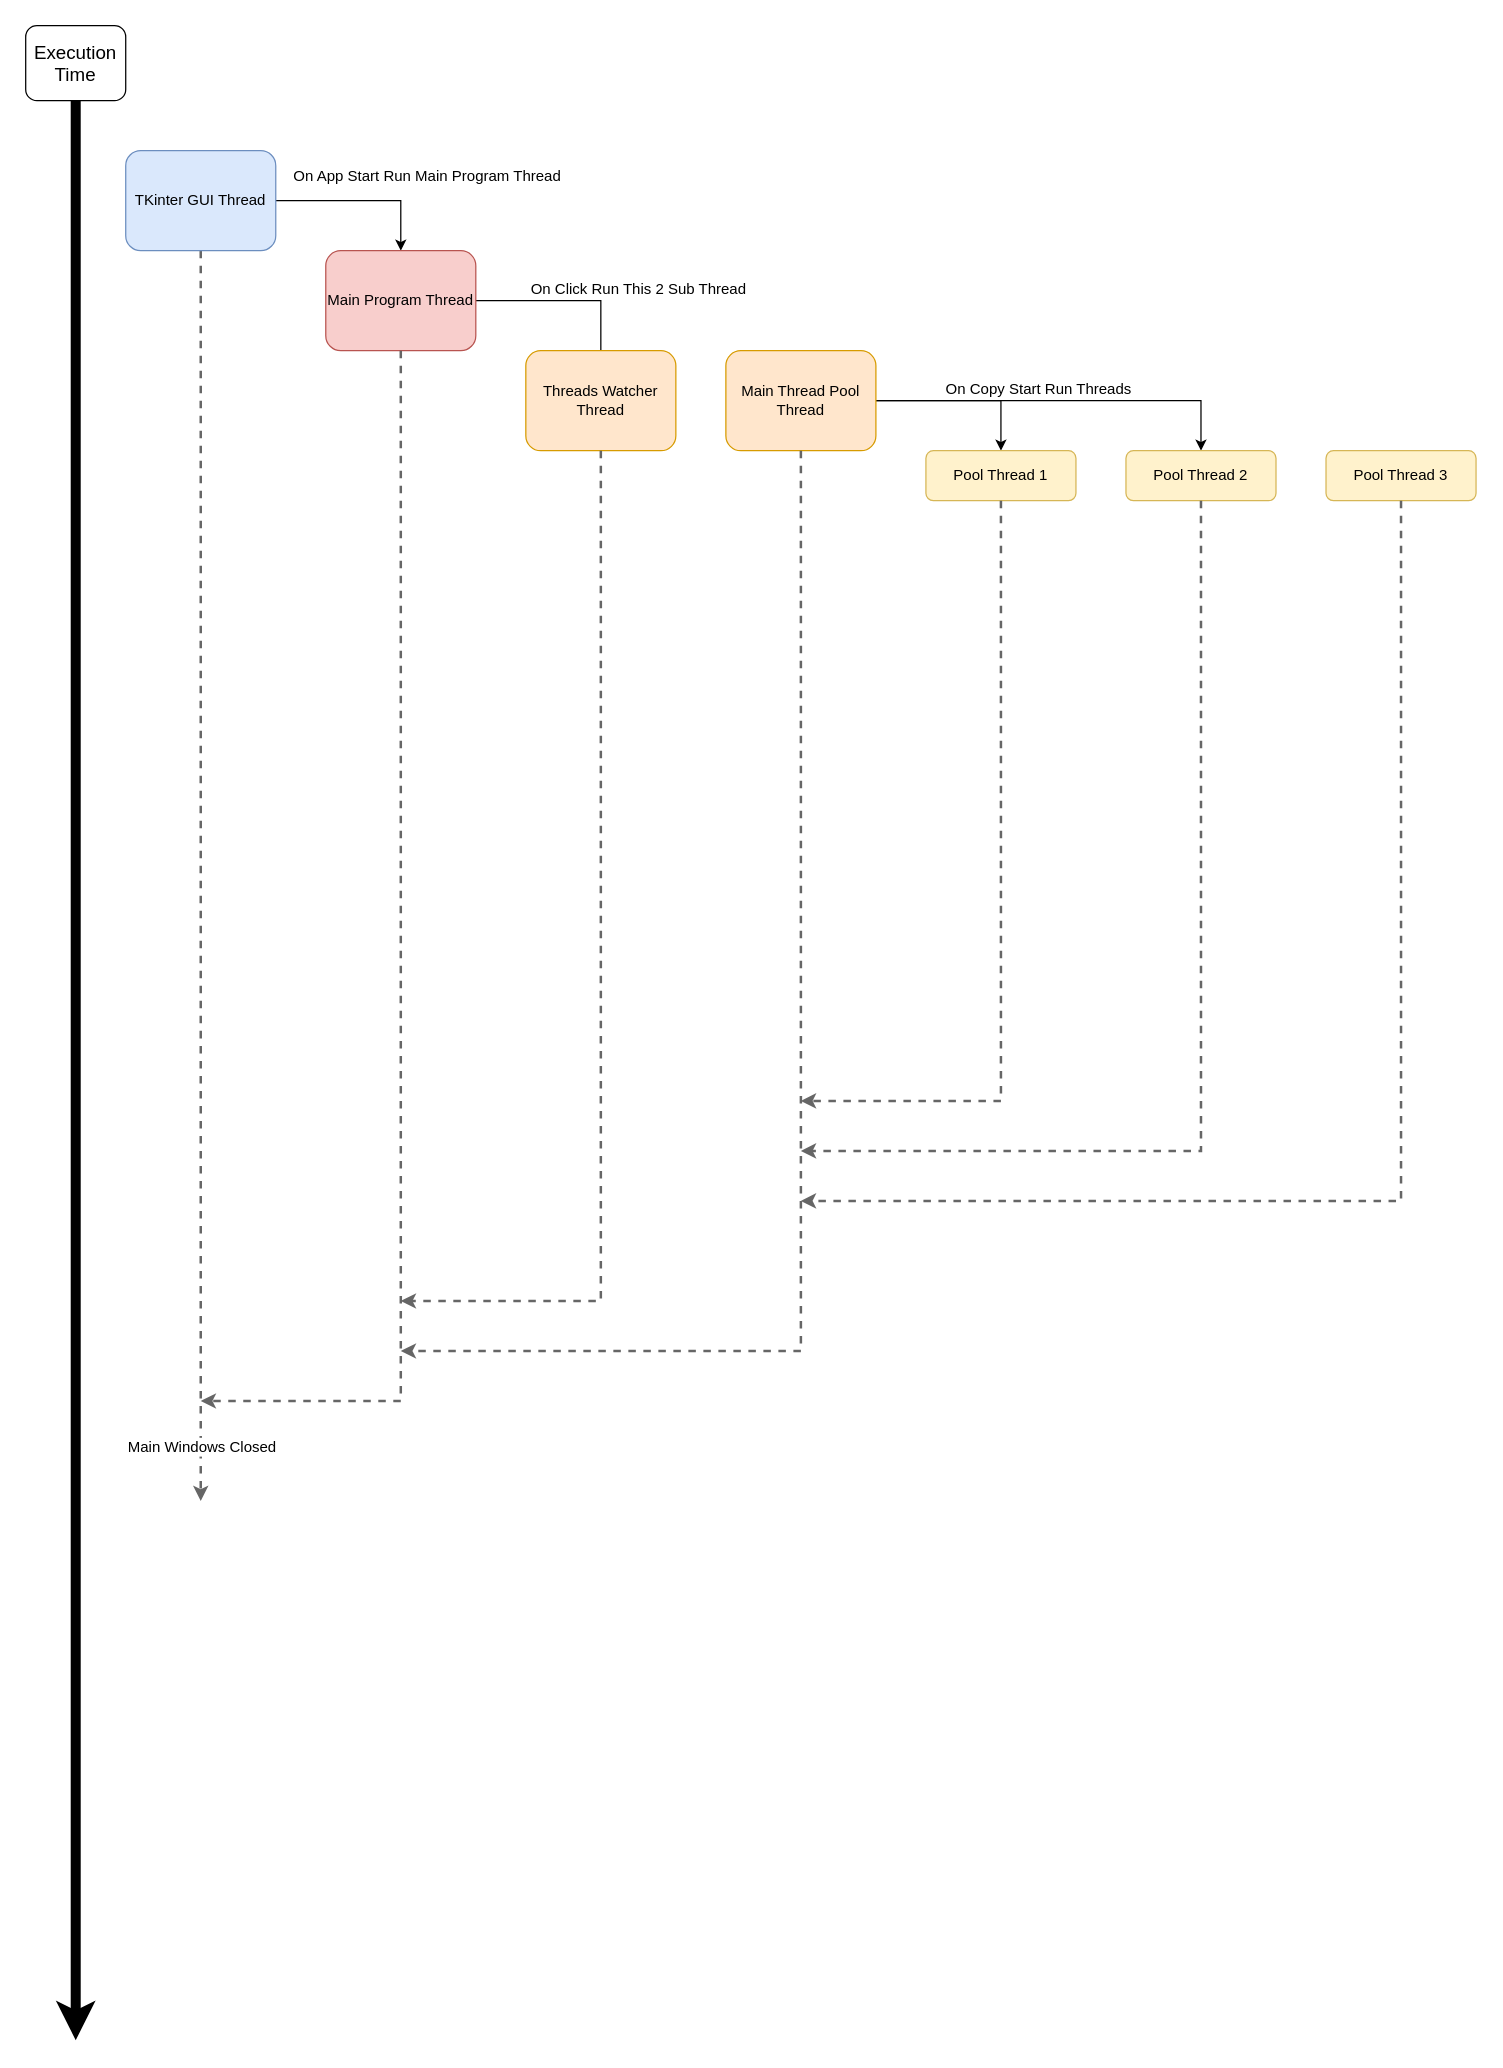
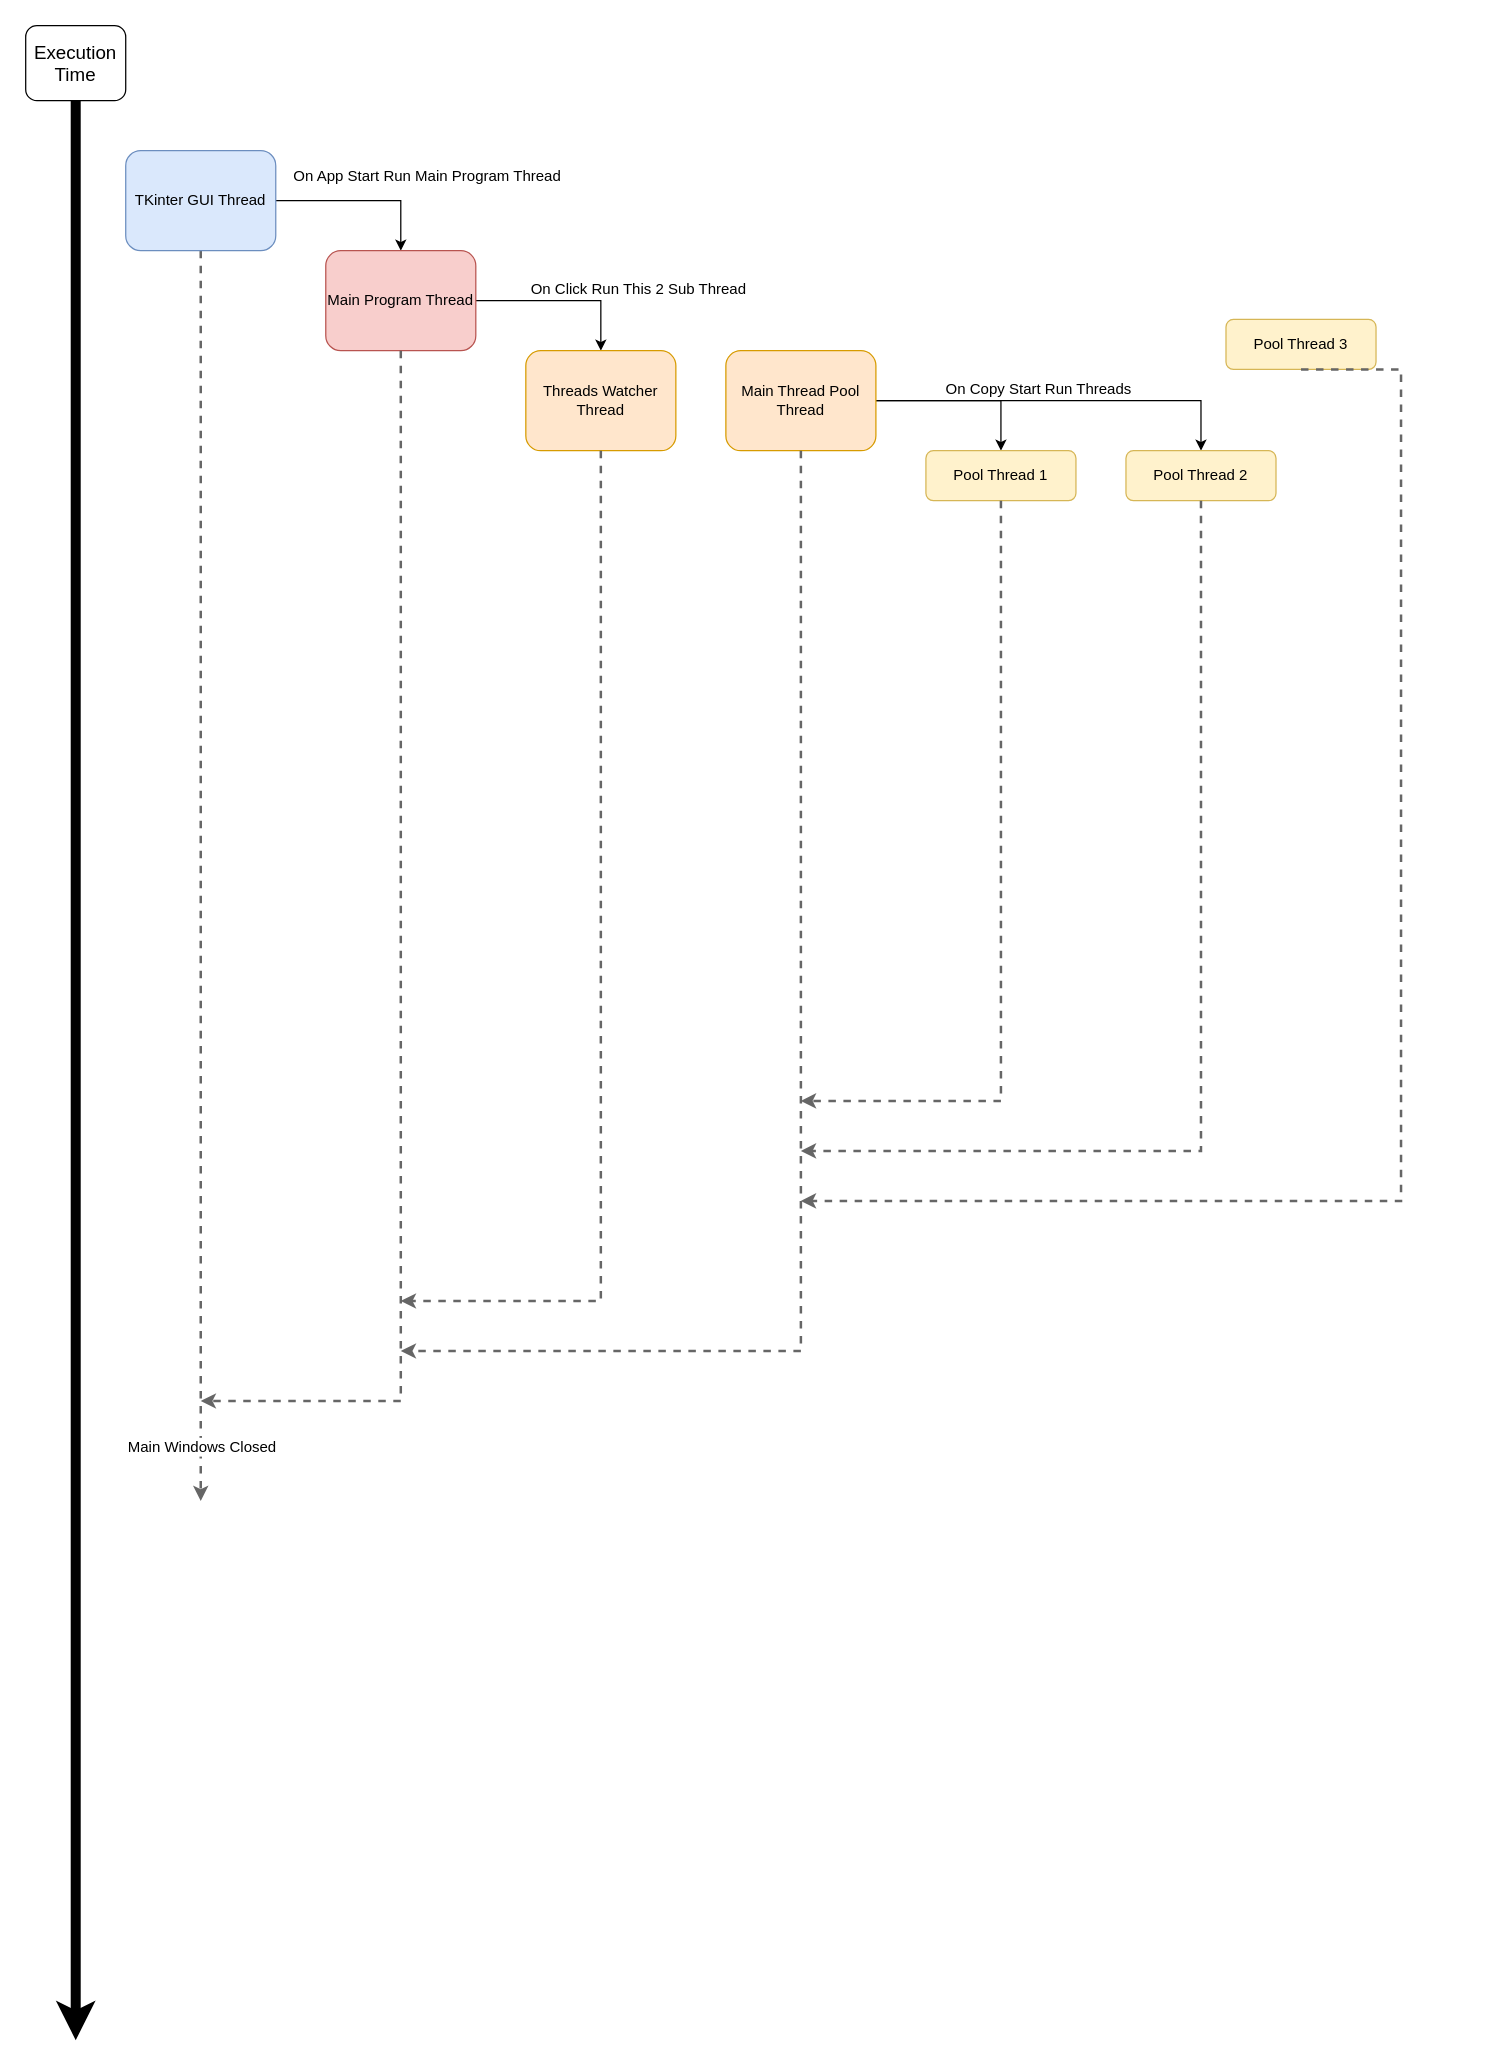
edge "Main Program Thread" -- "Threads Watcher Thread": arrowhead none -> classic
node "Pool Thread 3": moved (1401, 476) -> (1301, 344)
